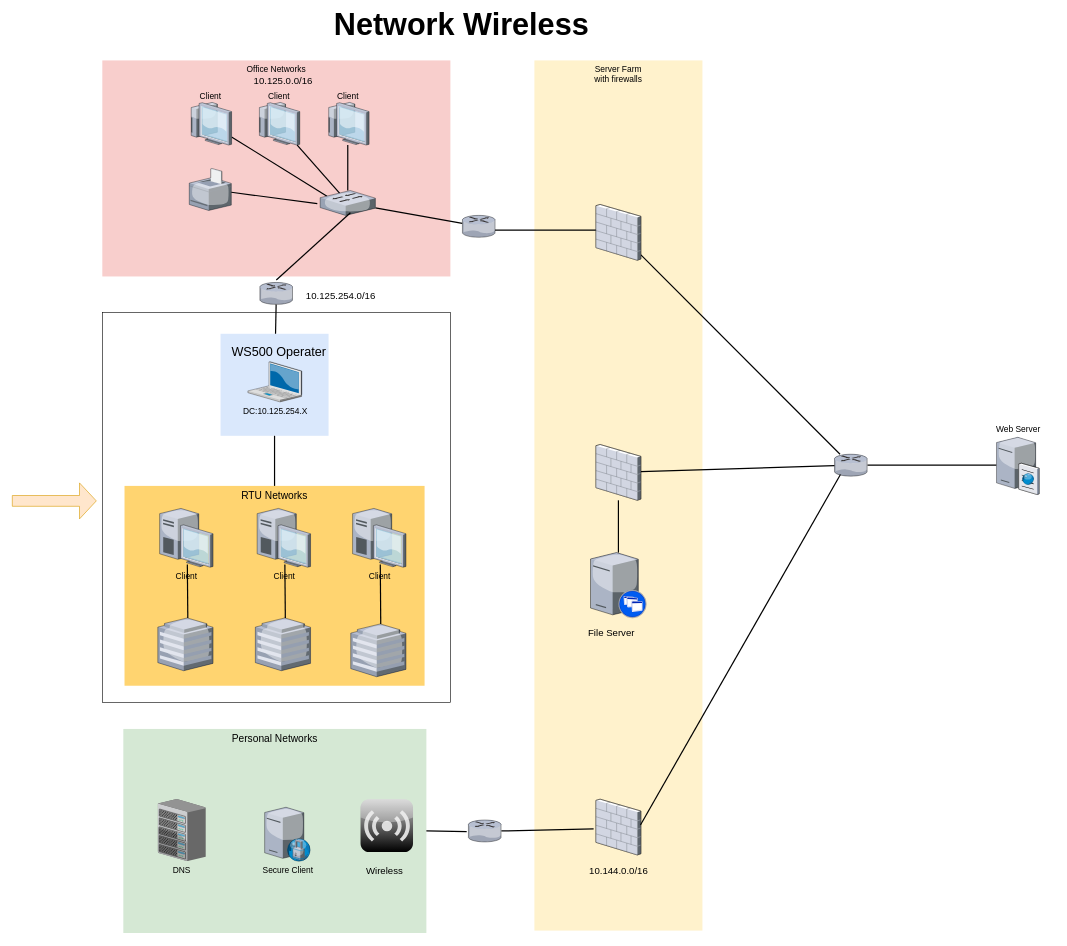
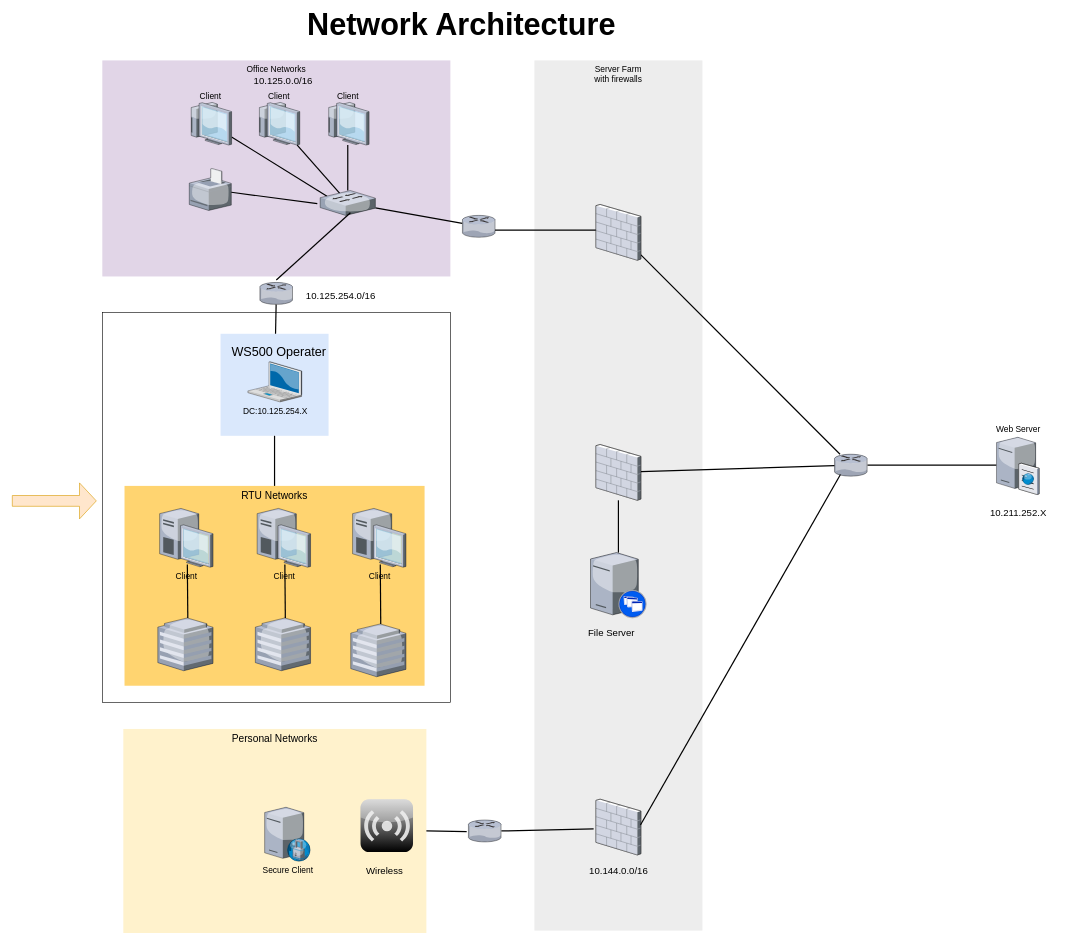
node "Network Wireless": label "Network Wireless" -> "Network Architecture"
node "Server Farm with firewalls": fillcolor #fff2cc -> #ededed
node "Office Networks": fillcolor #f8cecc -> #e1d5e7
node "10.211.252.X": added
node "Personal Networks": fillcolor #d5e8d4 -> #fff2cc
node "DNS": removed
